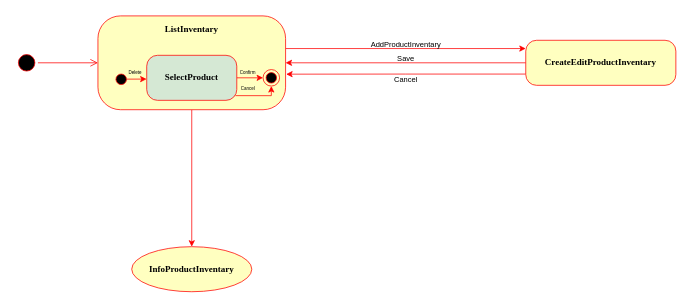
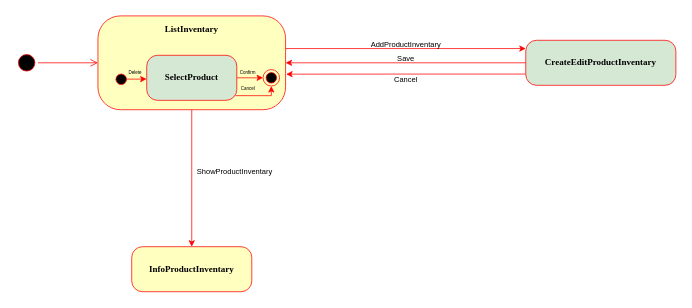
node "CreateEditProductInventary": fillcolor #ffffc0 -> #d5e8d4
node "ShowProductInventary": added
node "InfoProductInventary": shape ellipse -> rounded rectangle
